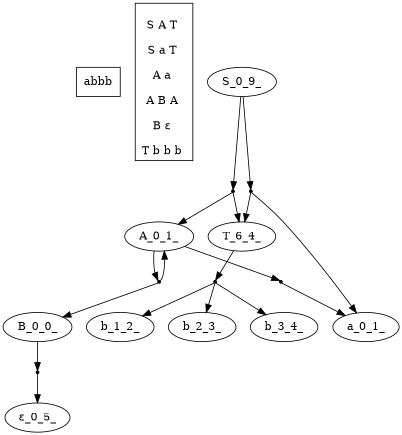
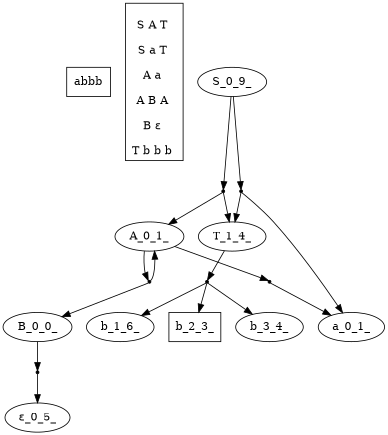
node "T_6_4_": label "T_6_4_" -> "T_1_4_"
node "b_1_2_": label "b_1_2_" -> "b_1_6_"
node "b_2_3_": shape ellipse -> box
